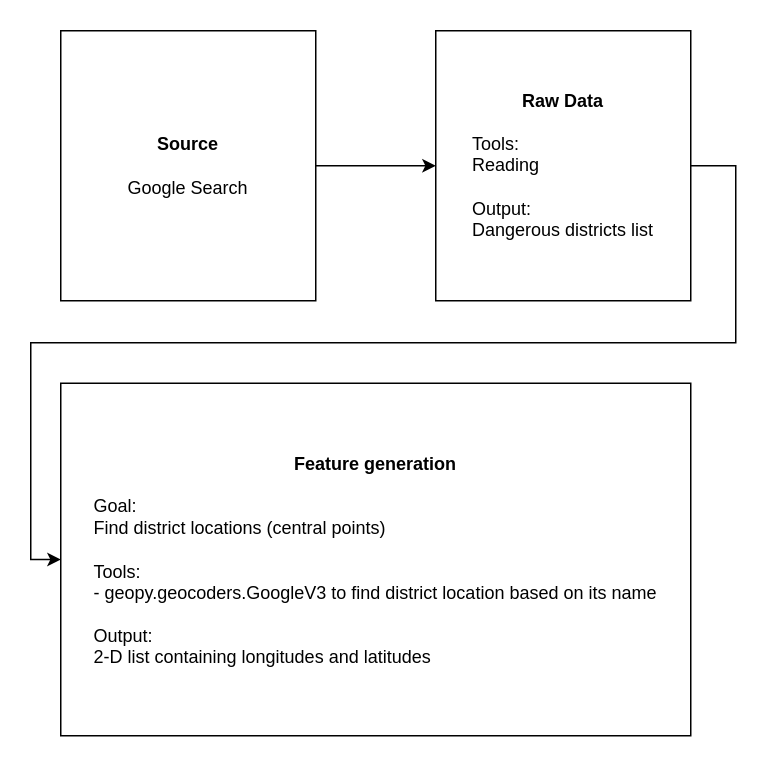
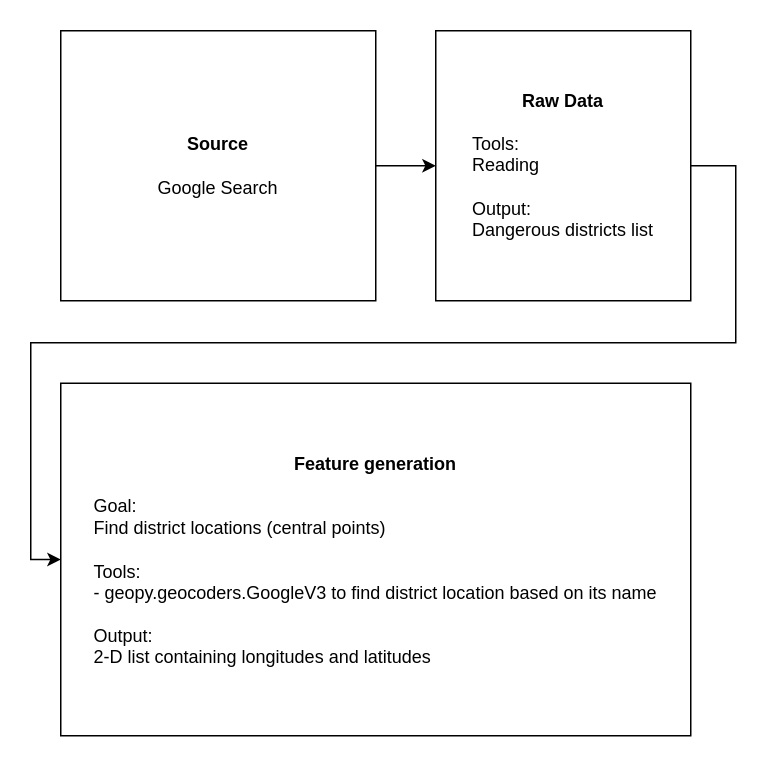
node "Source Google Search": size 255x270 -> 315x270
